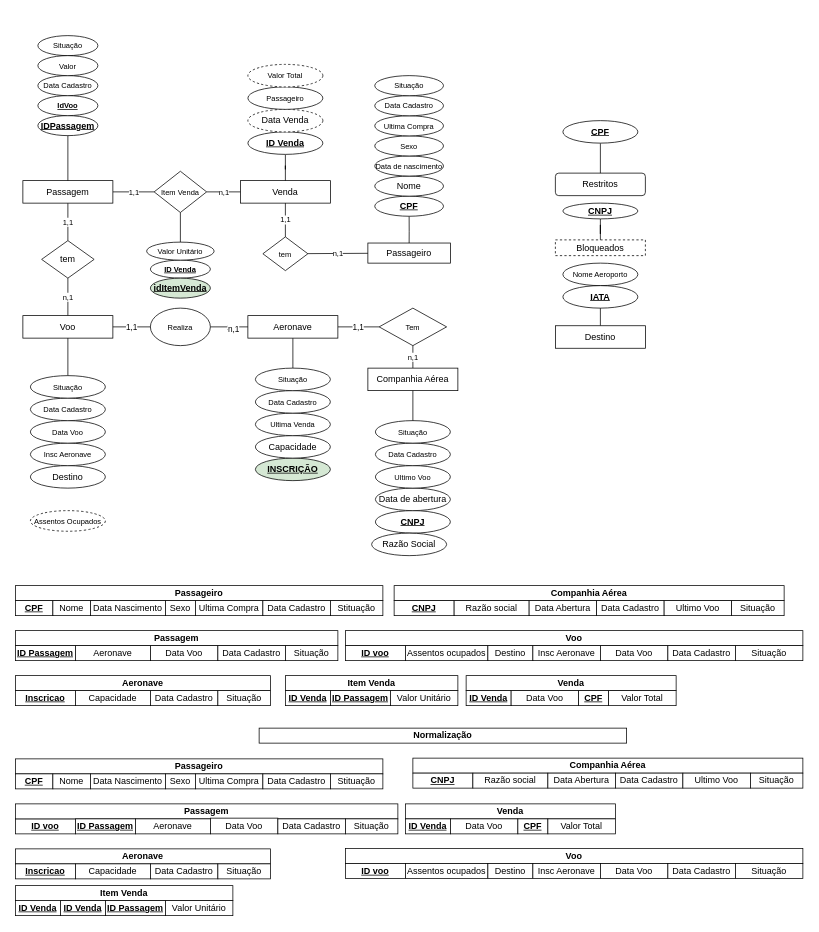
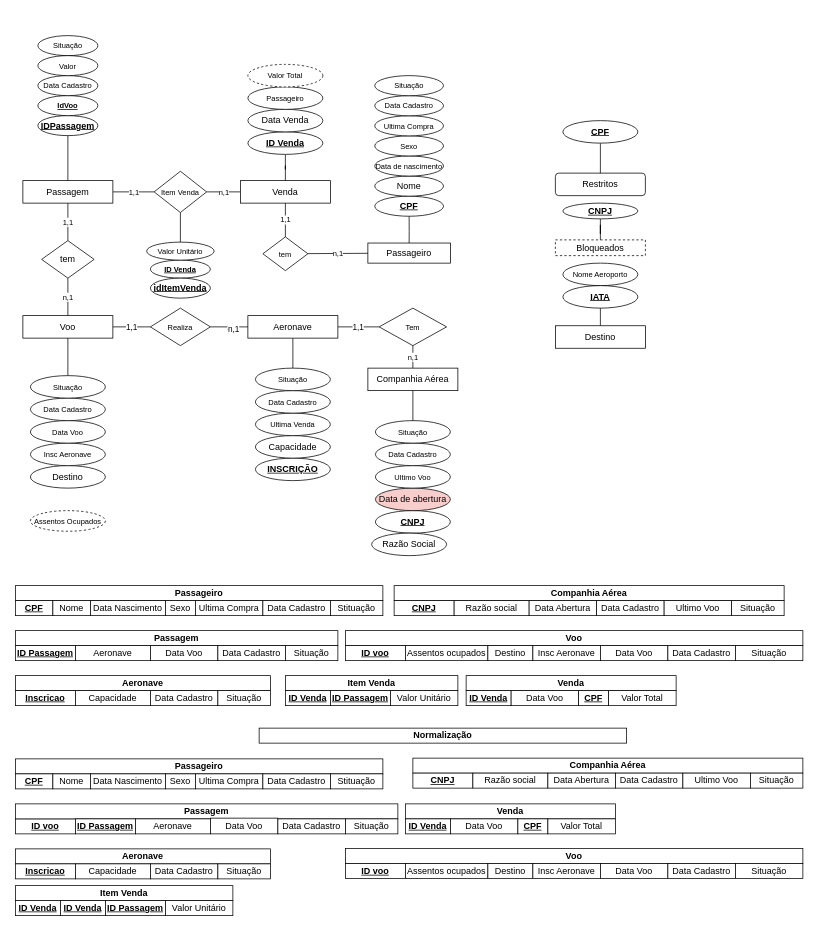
node "Data Venda": style dashed -> solid
node "idItemVenda": fillcolor #d5e8d4 -> #ffffff
node "Realiza": shape ellipse -> diamond
node "INSCRIÇÃO": fillcolor #d5e8d4 -> #ffffff
node "Data de abertura": fillcolor #ffffff -> #f8cecc
